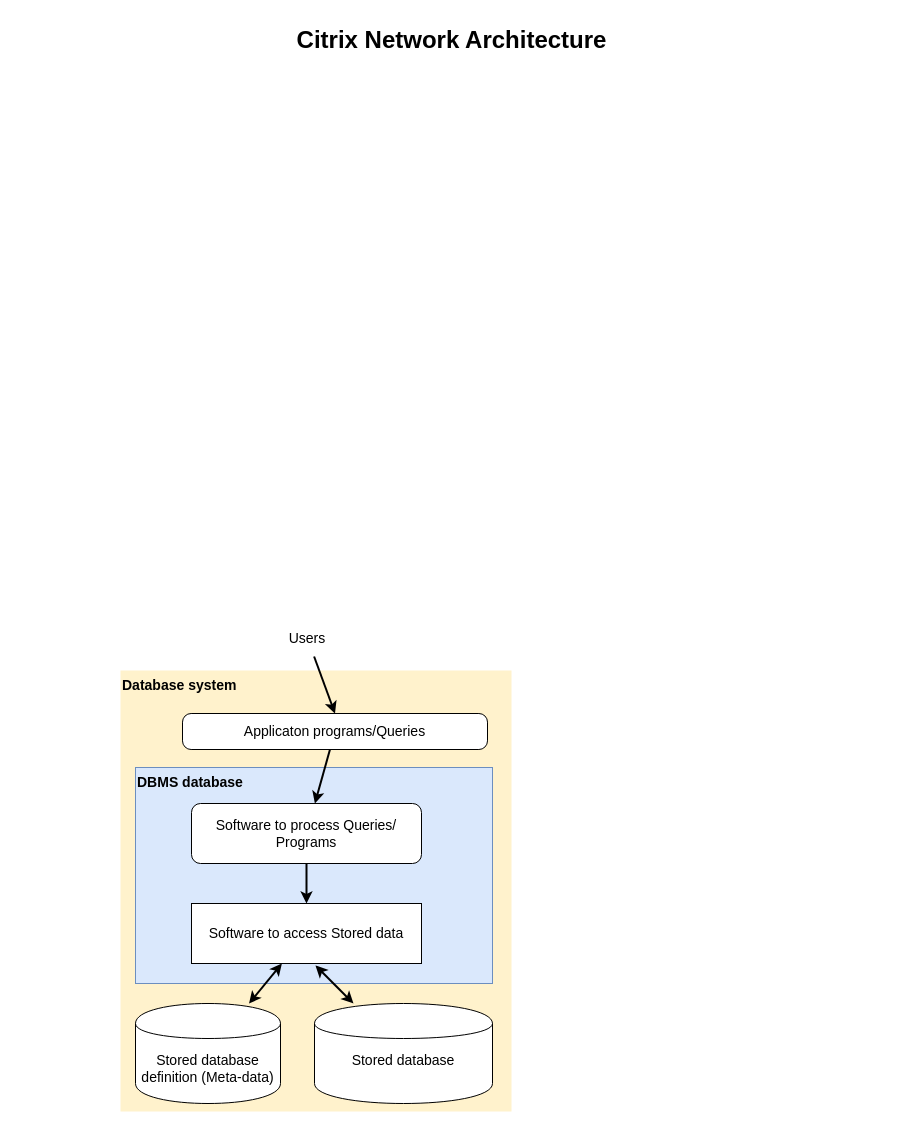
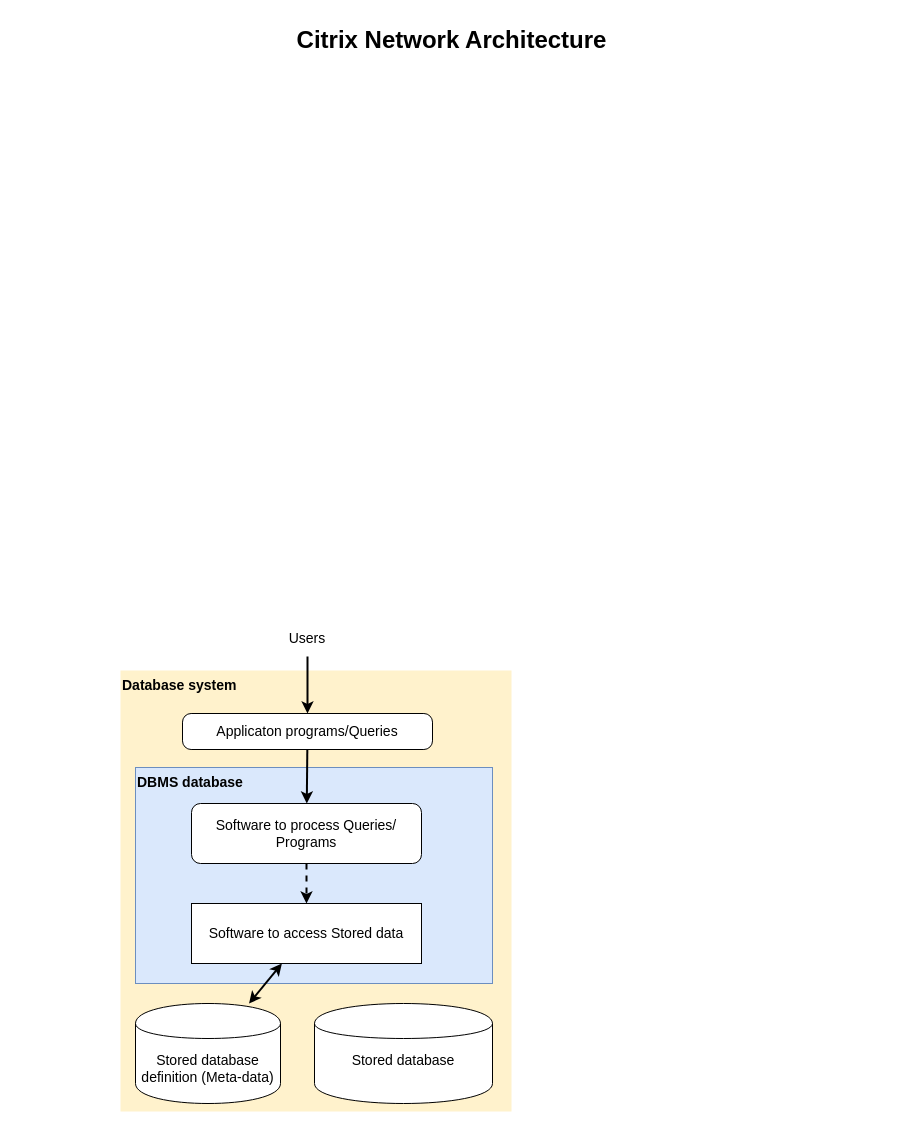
node "Applicaton programs/Queries": size 305x36 -> 250x36
edge "Software to process Queries/ Programs" -> "Software to access Stored data": style solid -> dashed
edge "Software to access Stored data" -- "Stored database": removed
